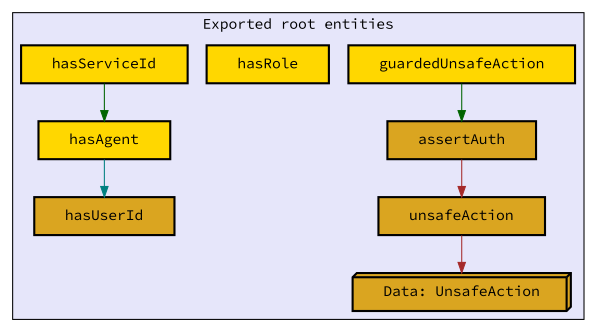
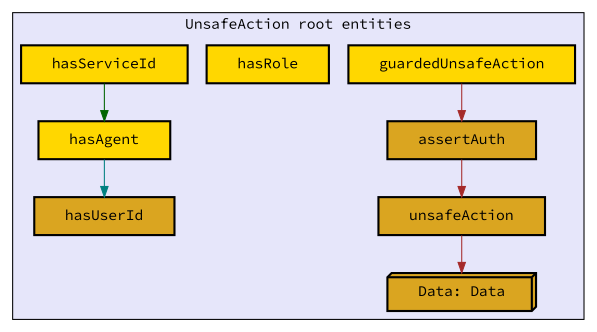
cluster "Exported root entities": label "Exported root entities" -> "UnsafeAction root entities"
edge "guardedUnsafeAction" -> "assertAuth": color darkgreen -> brown
node "Data: UnsafeAction": label "Data: UnsafeAction" -> "Data: Data"
